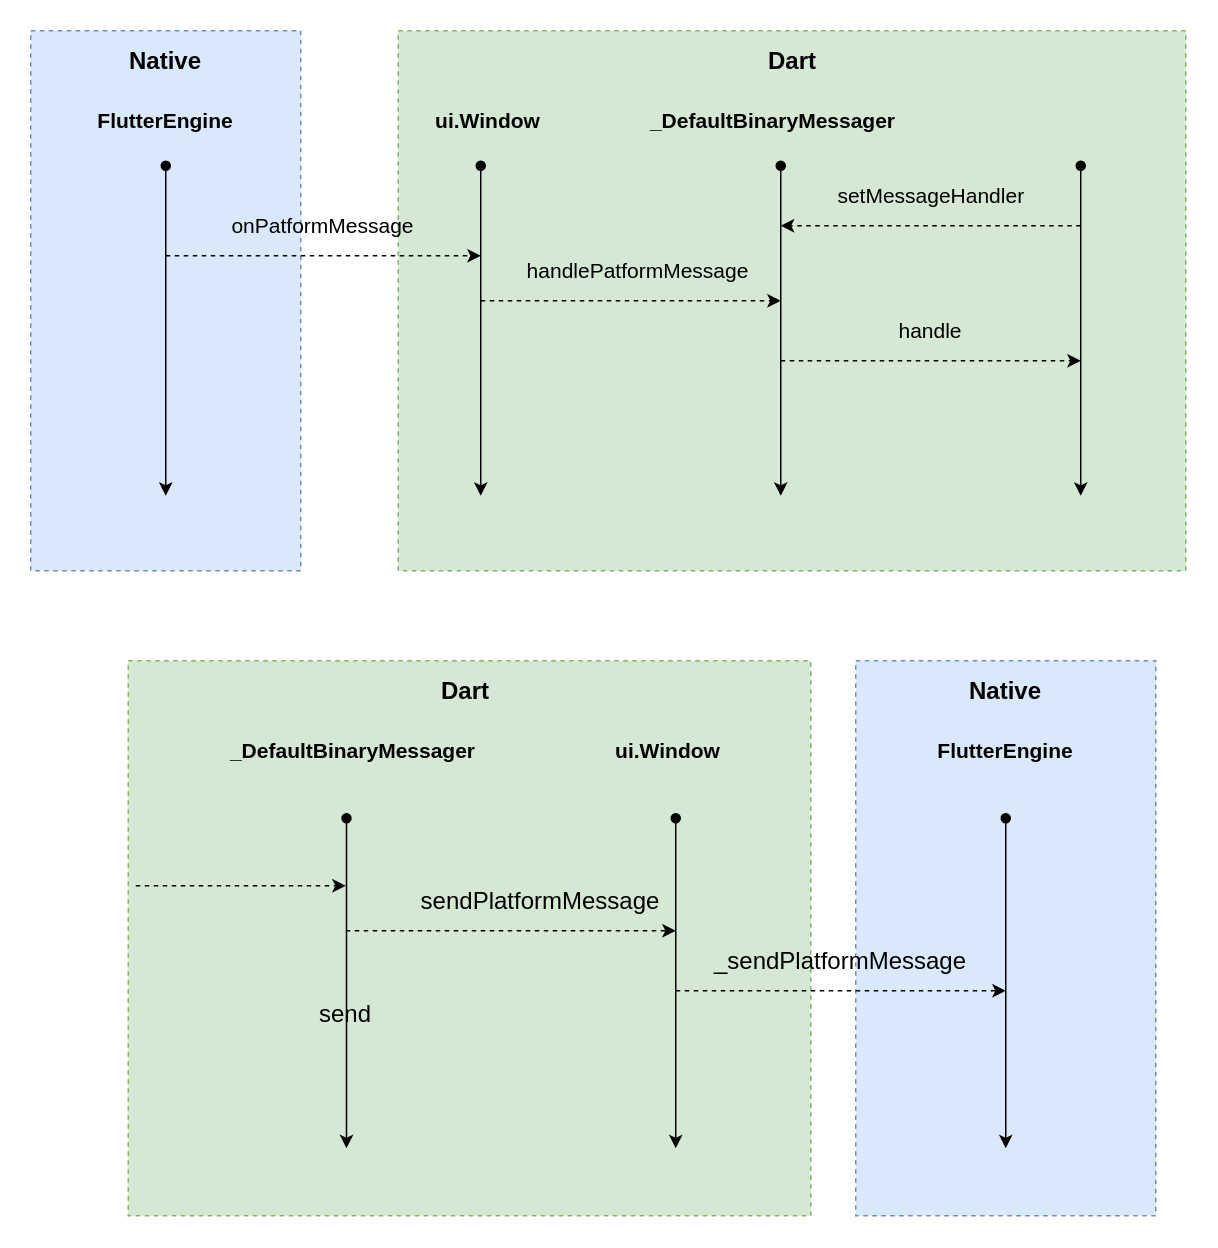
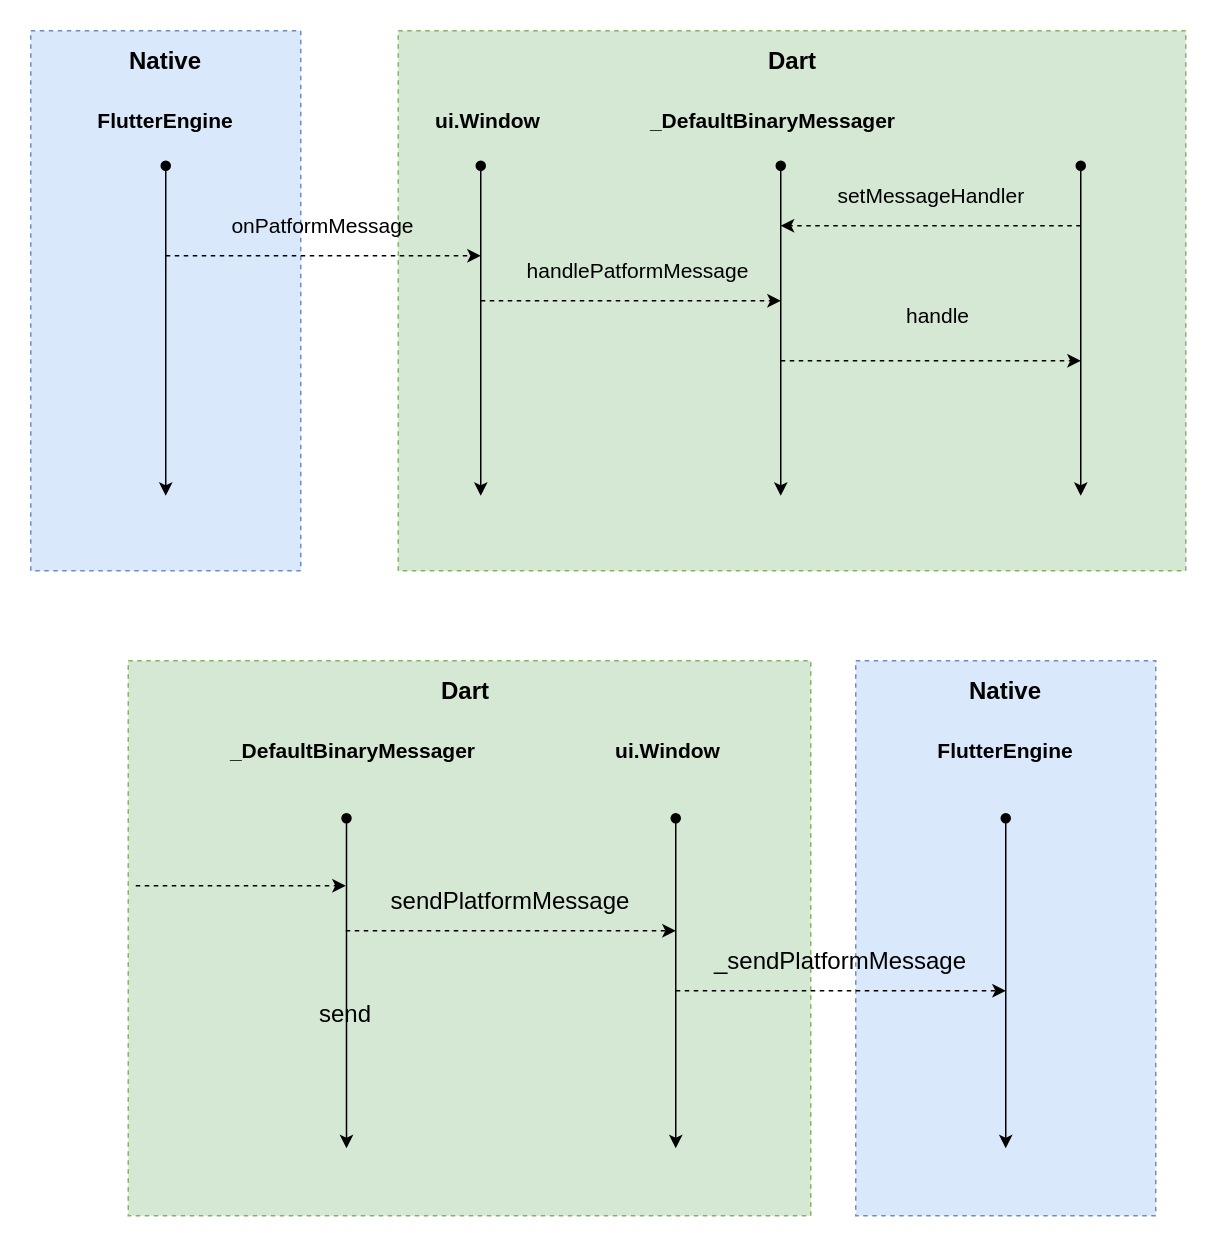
node "handle": moved (931, 331) -> (938, 316)
node "sendPlatformMessage": moved (541, 901) -> (511, 901)
